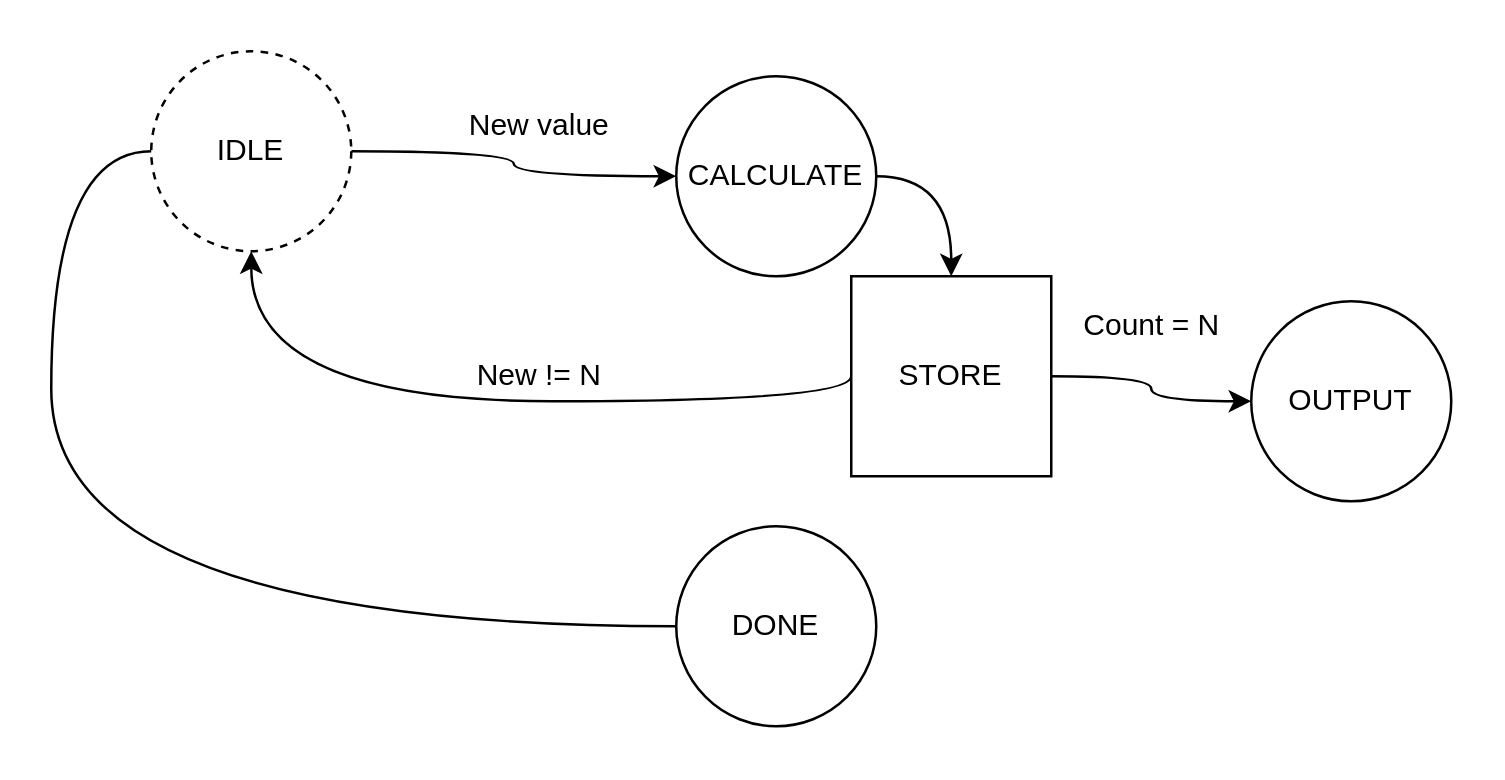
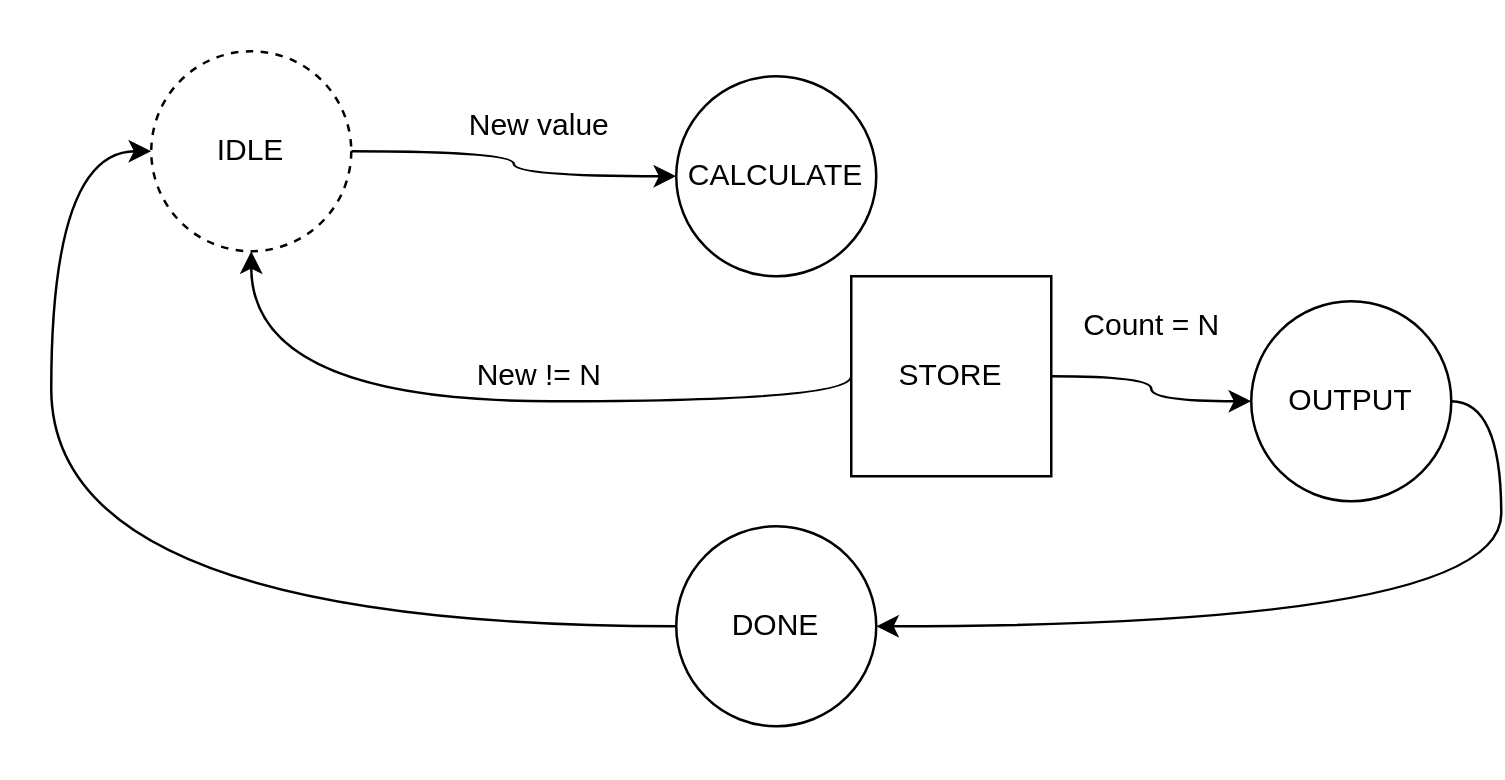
edge "CALCULATE" -> "STORE": removed
edge "IDLE" -- "DONE": arrowhead none -> classic
edge "OUTPUT" -> "DONE": added
